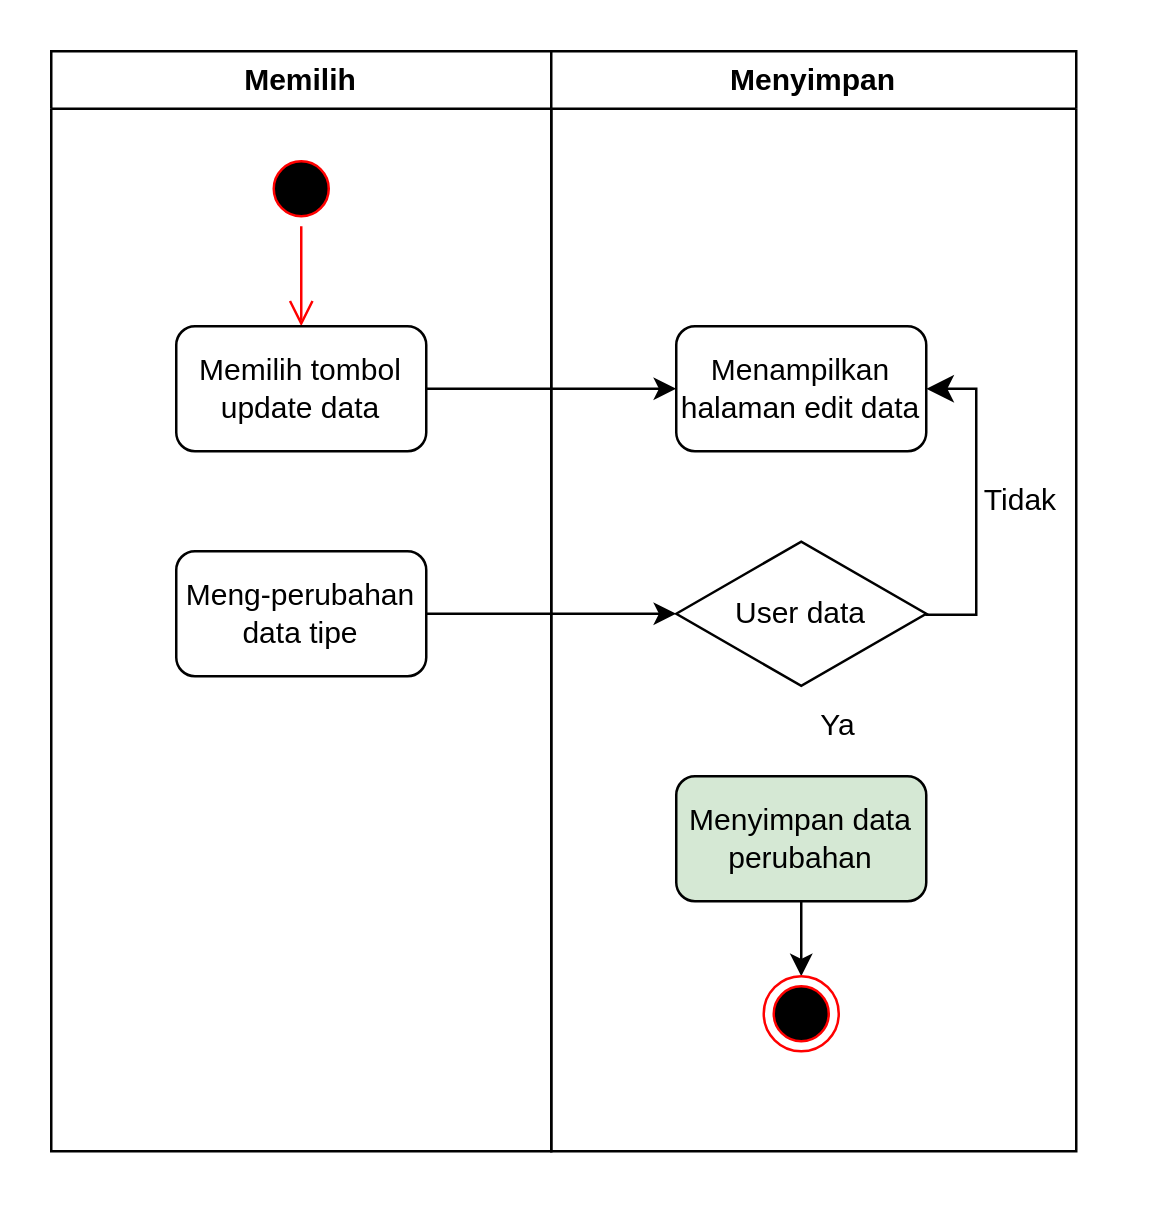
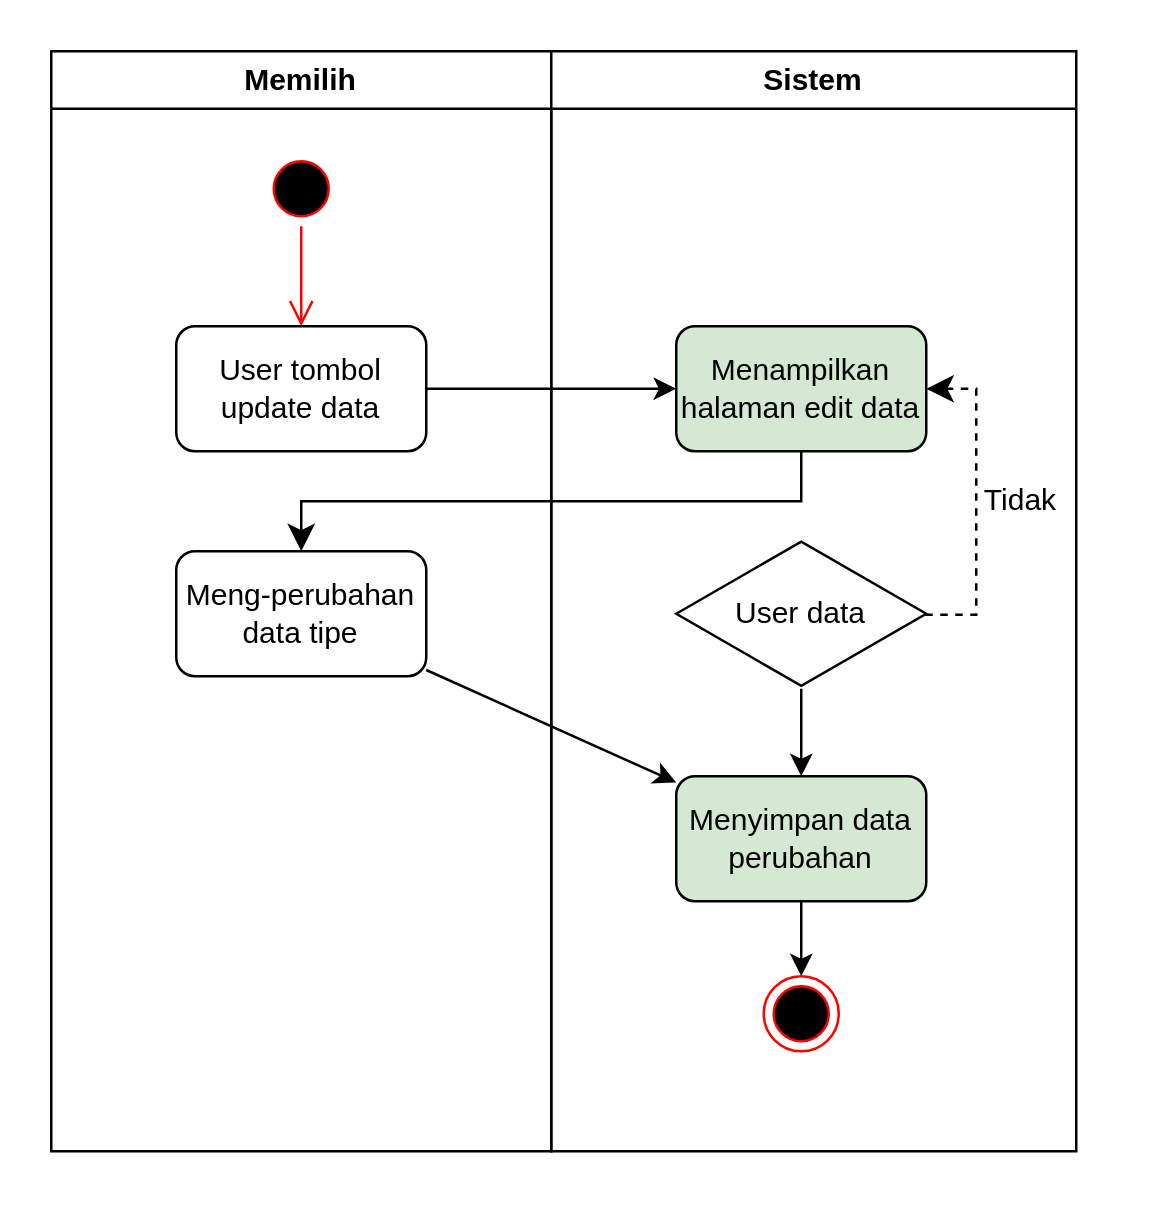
node "Menyimpan": label "Menyimpan" -> "Sistem"
node "Memilih tombol update data": label "Memilih tombol update data" -> "User tombol update data"
node "Menampilkan halaman edit data": fillcolor #ffffff -> #d5e8d4
edge "Menampilkan halaman edit data" -> "Meng-perubahan data tipe": added
edge "User data" -> "Menampilkan halaman edit data": style solid -> dashed
edge "Meng-perubahan data tipe" -> "User data": now "Meng-perubahan data tipe" -> "Menyimpan data perubahan"
edge "User data" -> "Menyimpan data perubahan": added
node "Ya": removed
